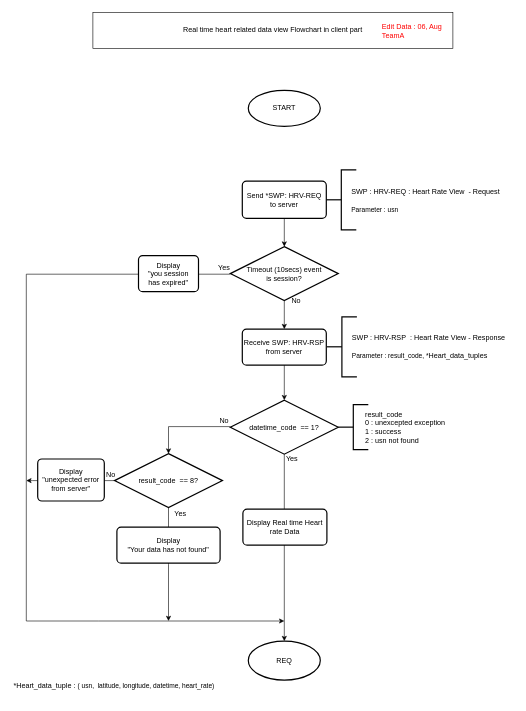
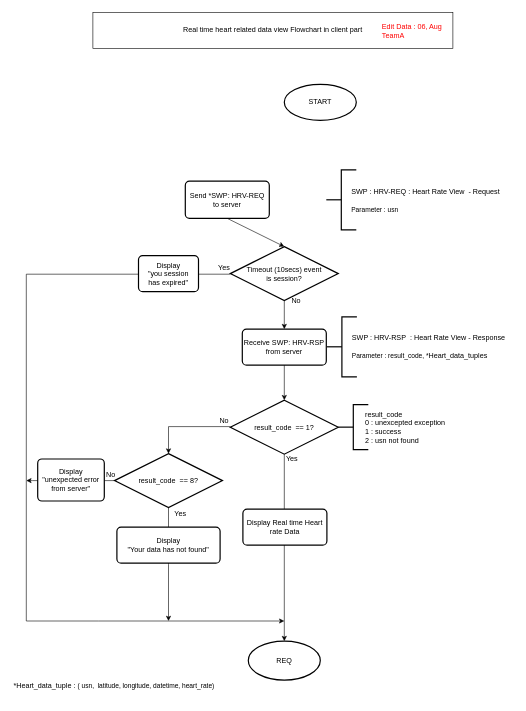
node "START": moved (284, 108) -> (320, 102)
node "Send *SWP: HRV-REQ to server": moved (284, 200) -> (227, 200)
node "datetime_code == 1?": label "datetime_code == 1?" -> "result_code == 1?"
